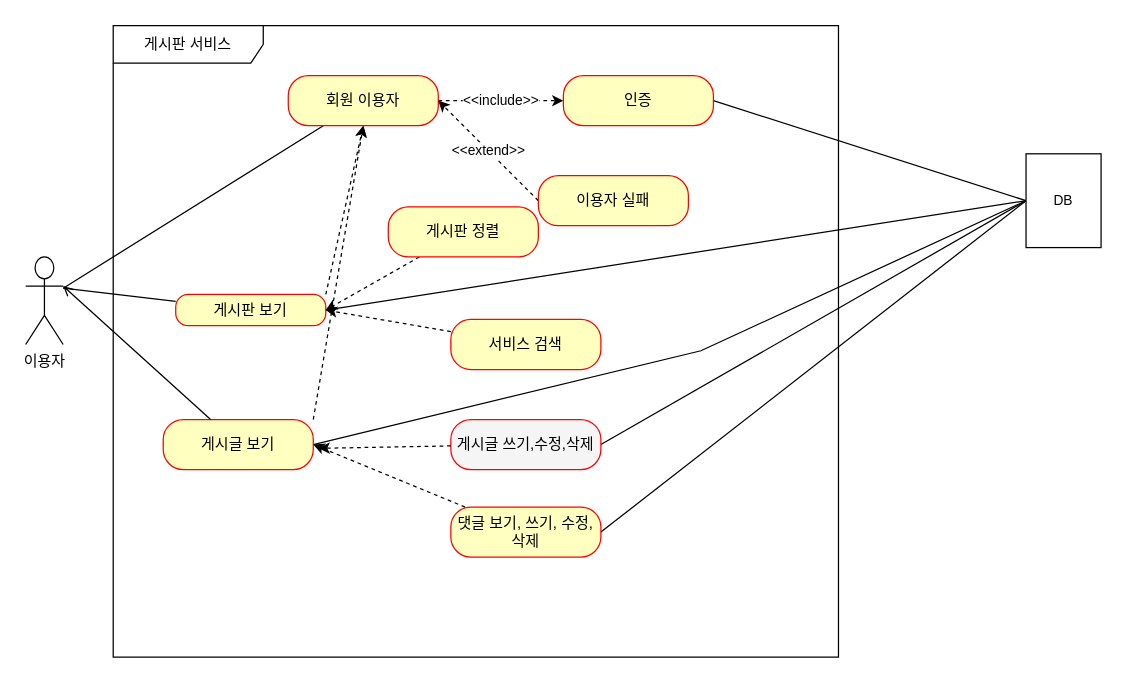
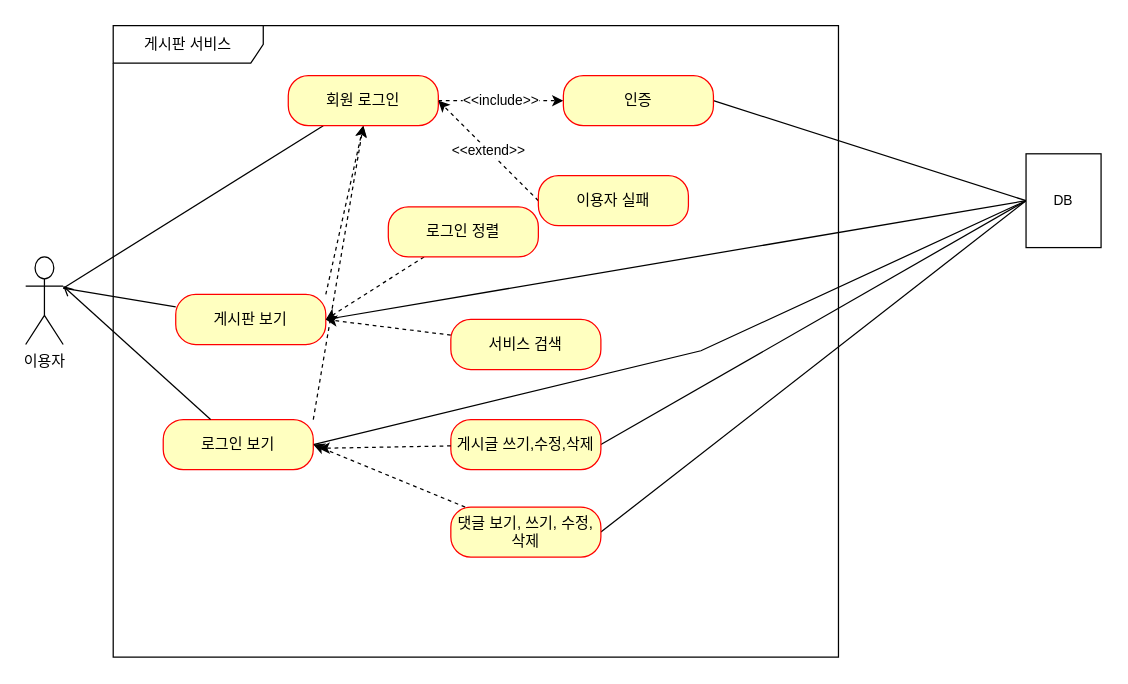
node "회원 이용자": label "회원 이용자" -> "회원 로그인"
node "게시판 정렬": label "게시판 정렬" -> "로그인 정렬"
node "게시판 보기": size 150x31 -> 150x50
node "게시글 보기": label "게시글 보기" -> "로그인 보기"
node "게시글 쓰기,수정,삭제": fillcolor #f5f5f5 -> #ffffc0
